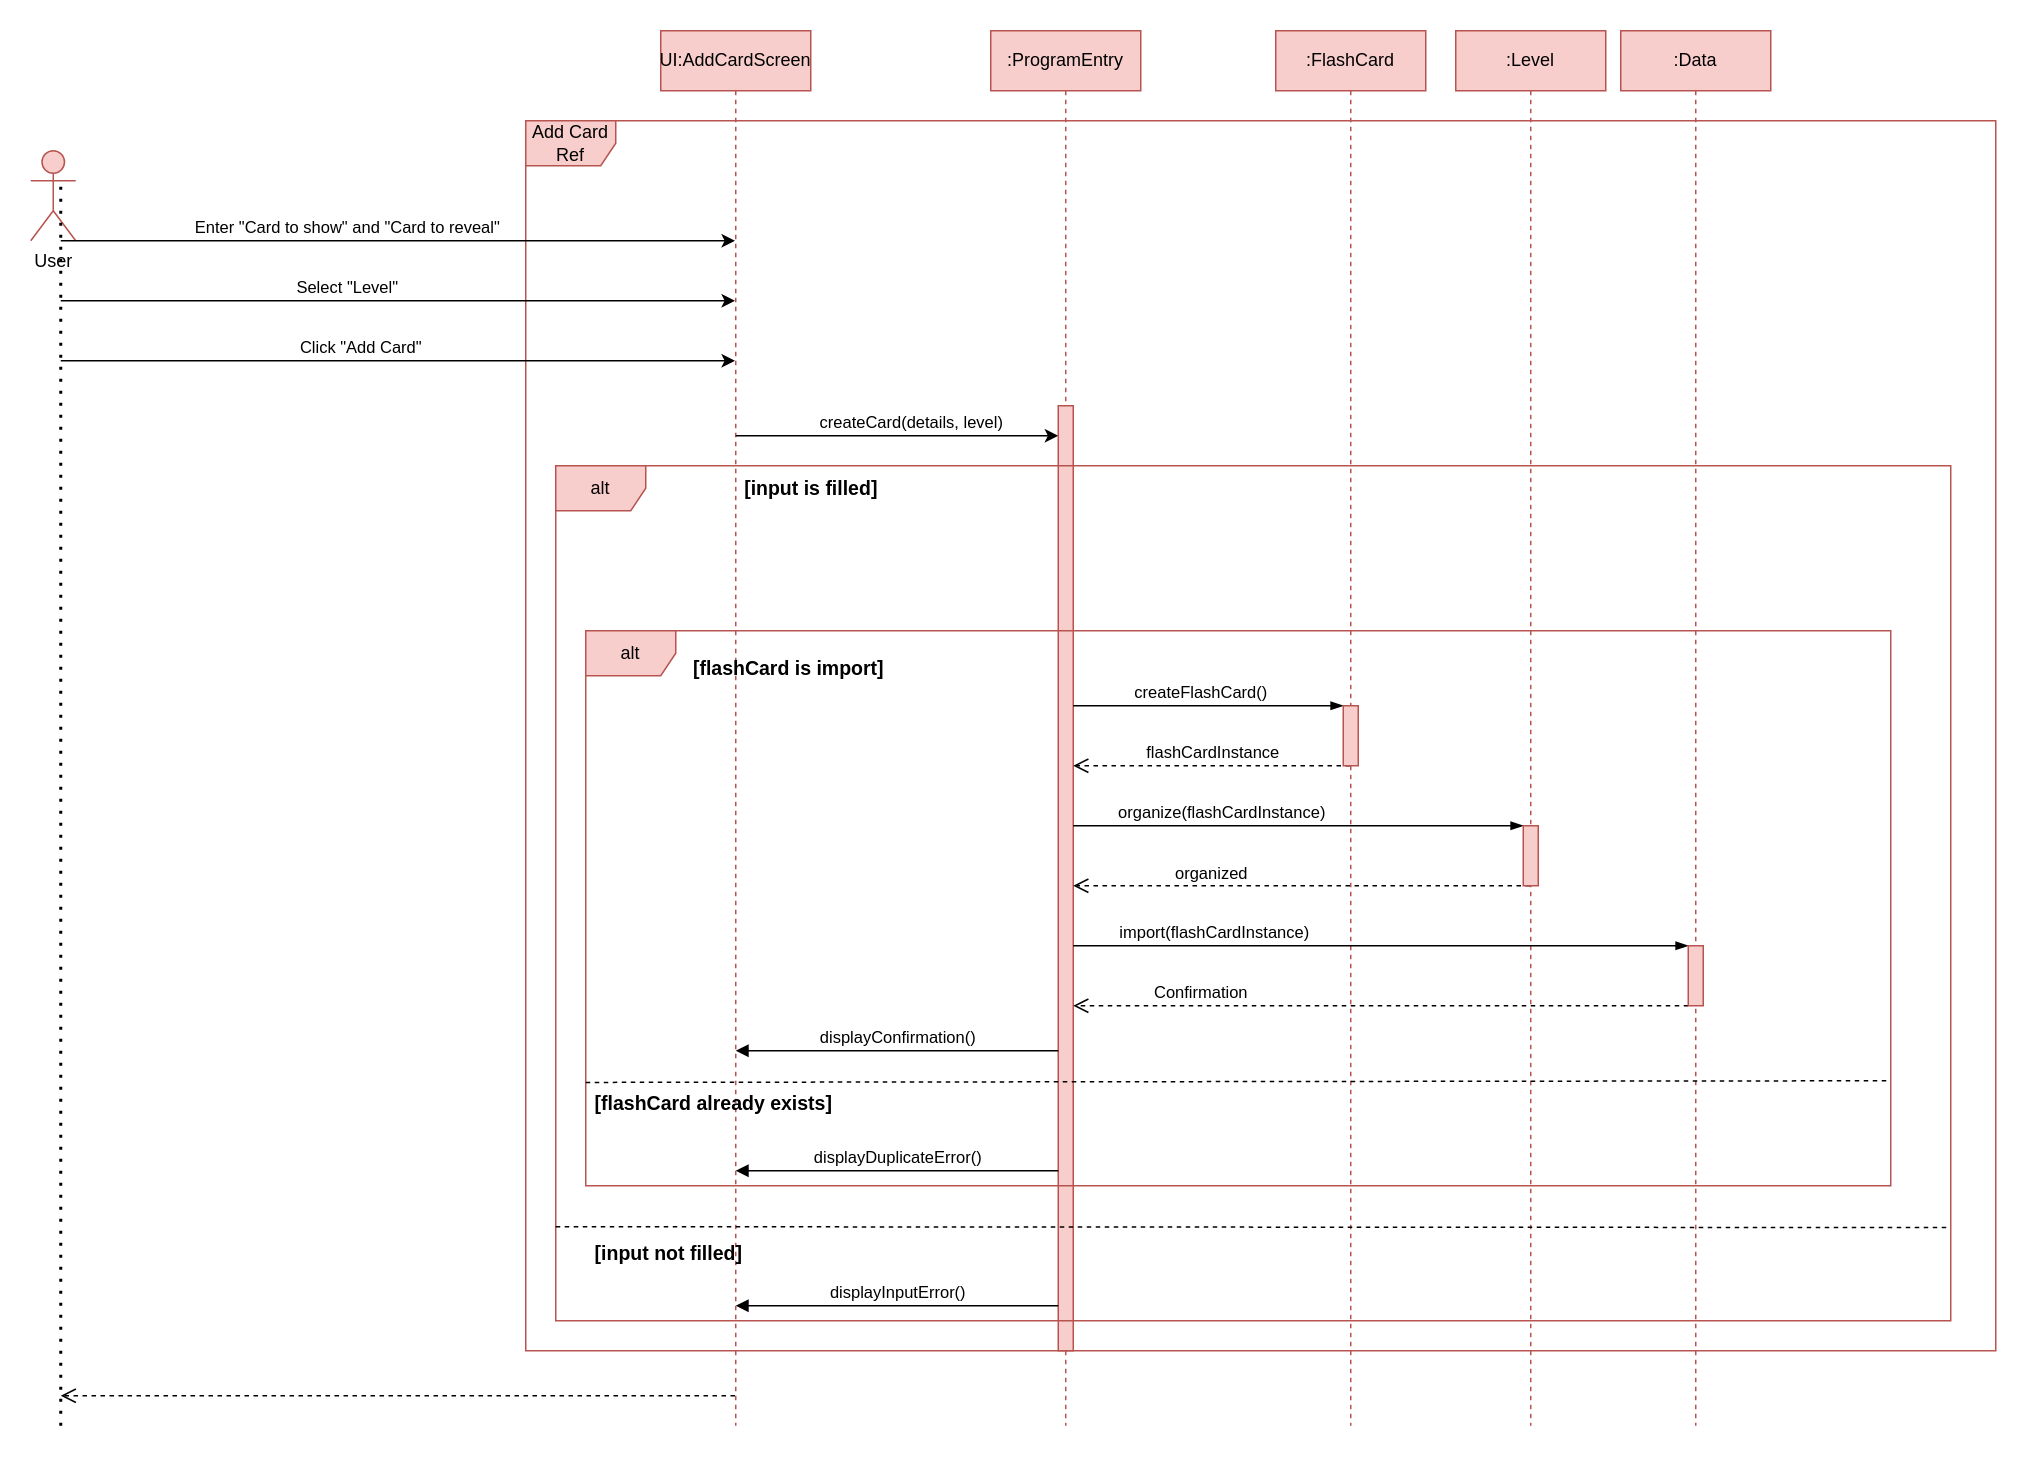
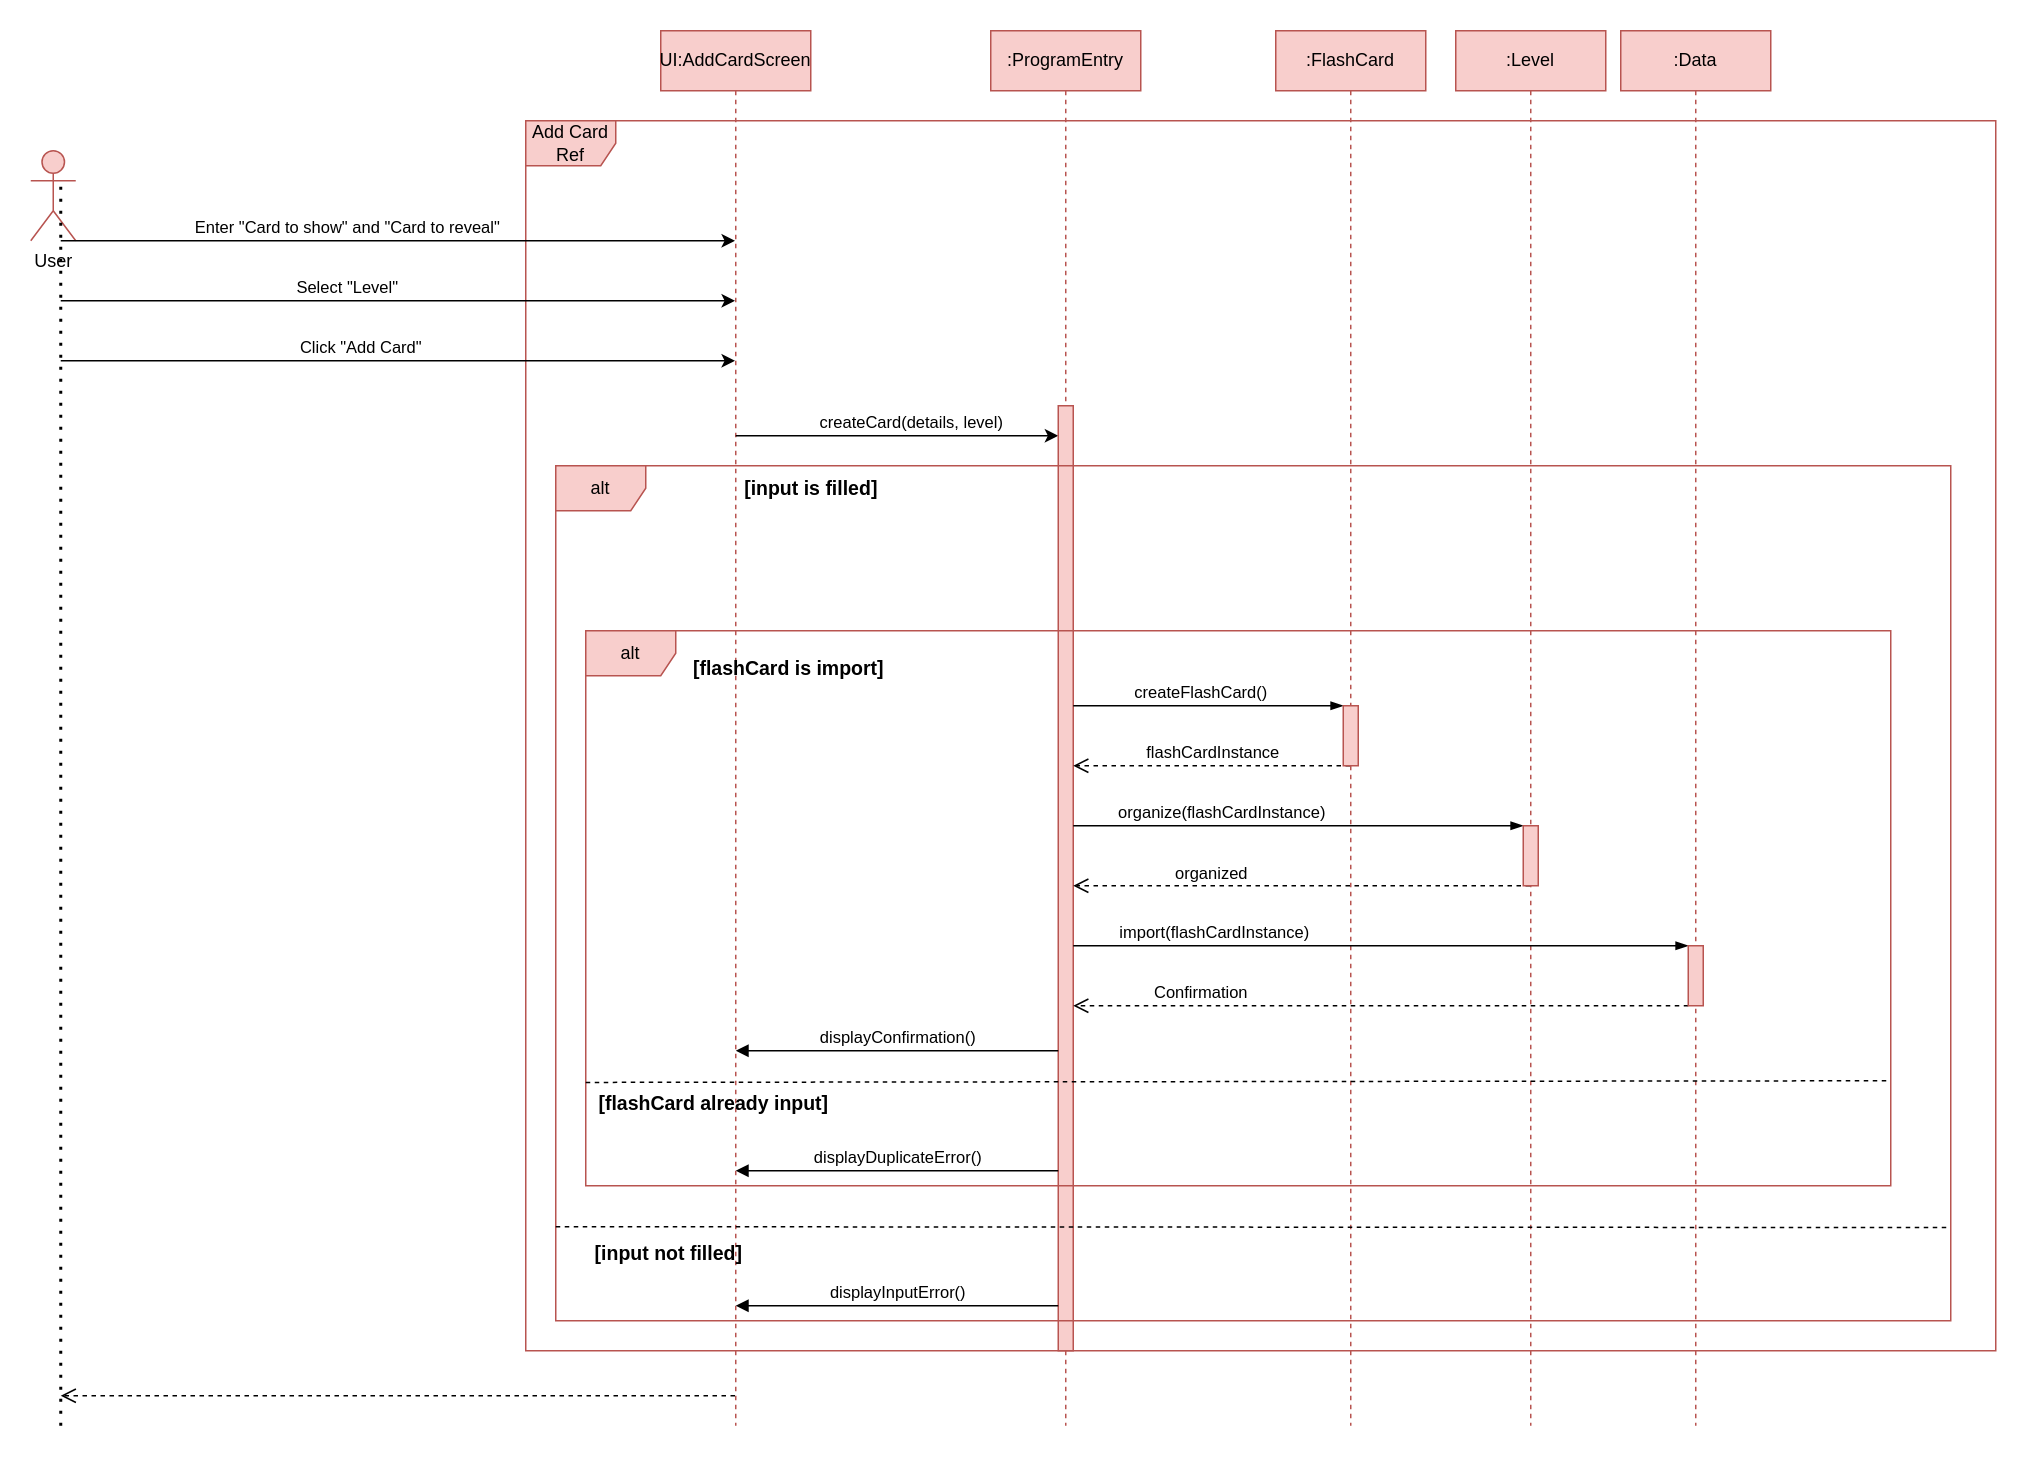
node "[flashCard already exists]": label "[flashCard already exists]" -> "[flashCard already input]"
